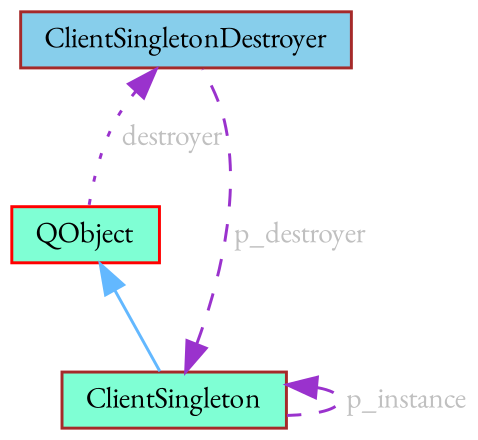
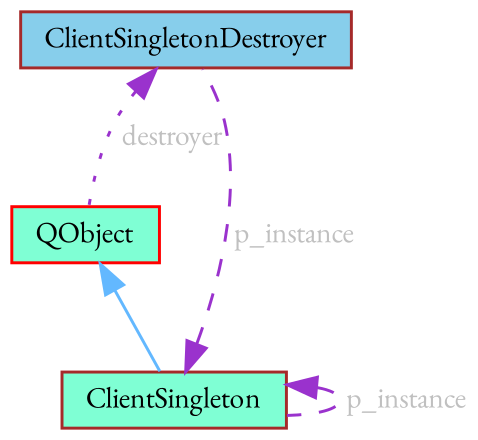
edge "ClientSingletonDestroyer" -> "ClientSingleton": label " p_destroyer" -> " p_instance"
